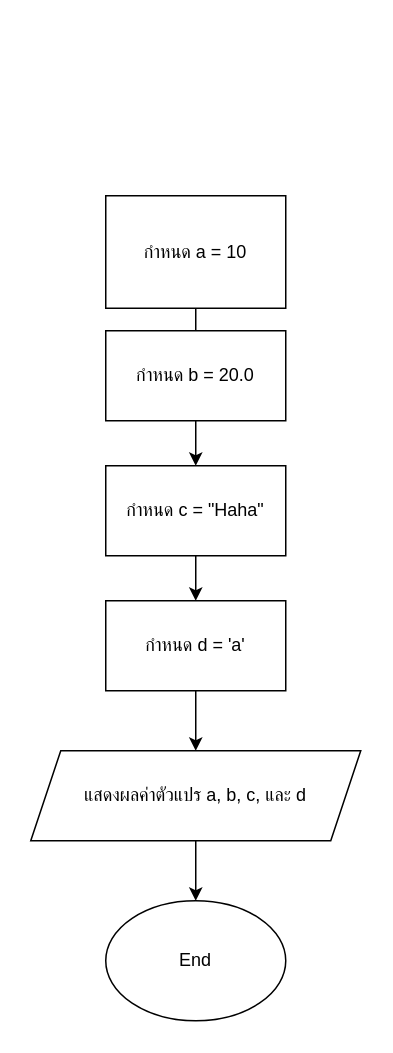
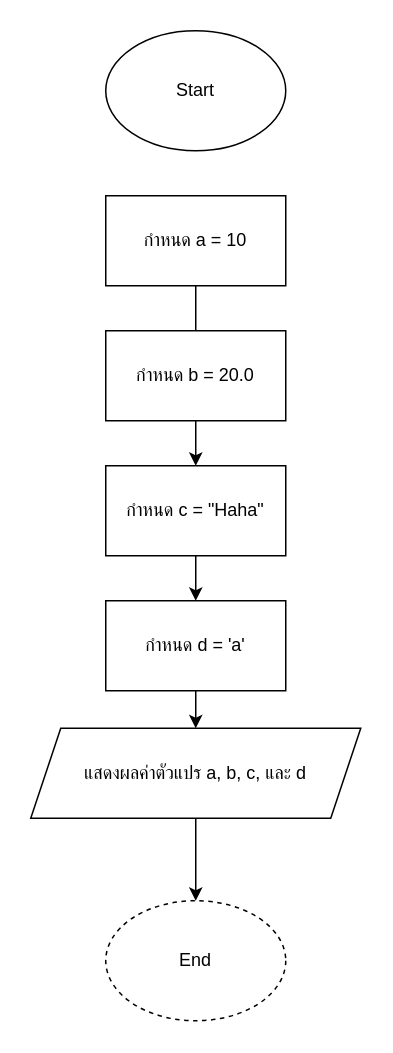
node "Start": added
node "กำหนด a = 10": size 180x113 -> 180x90
node "แสดงผลค่าตัวแปร a, b, c, และ d": moved (196, 796) -> (196, 773)
node "End": style solid -> dashed
